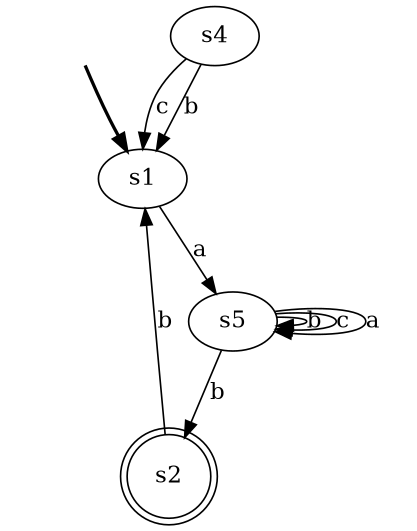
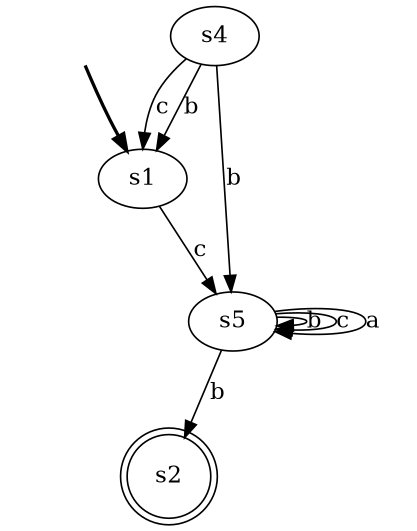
edge "s4" -> "s5": added, label "b"
edge "s1" -> "s5": label "a" -> "c"
edge "s2" -> "s1": removed, label "b"
